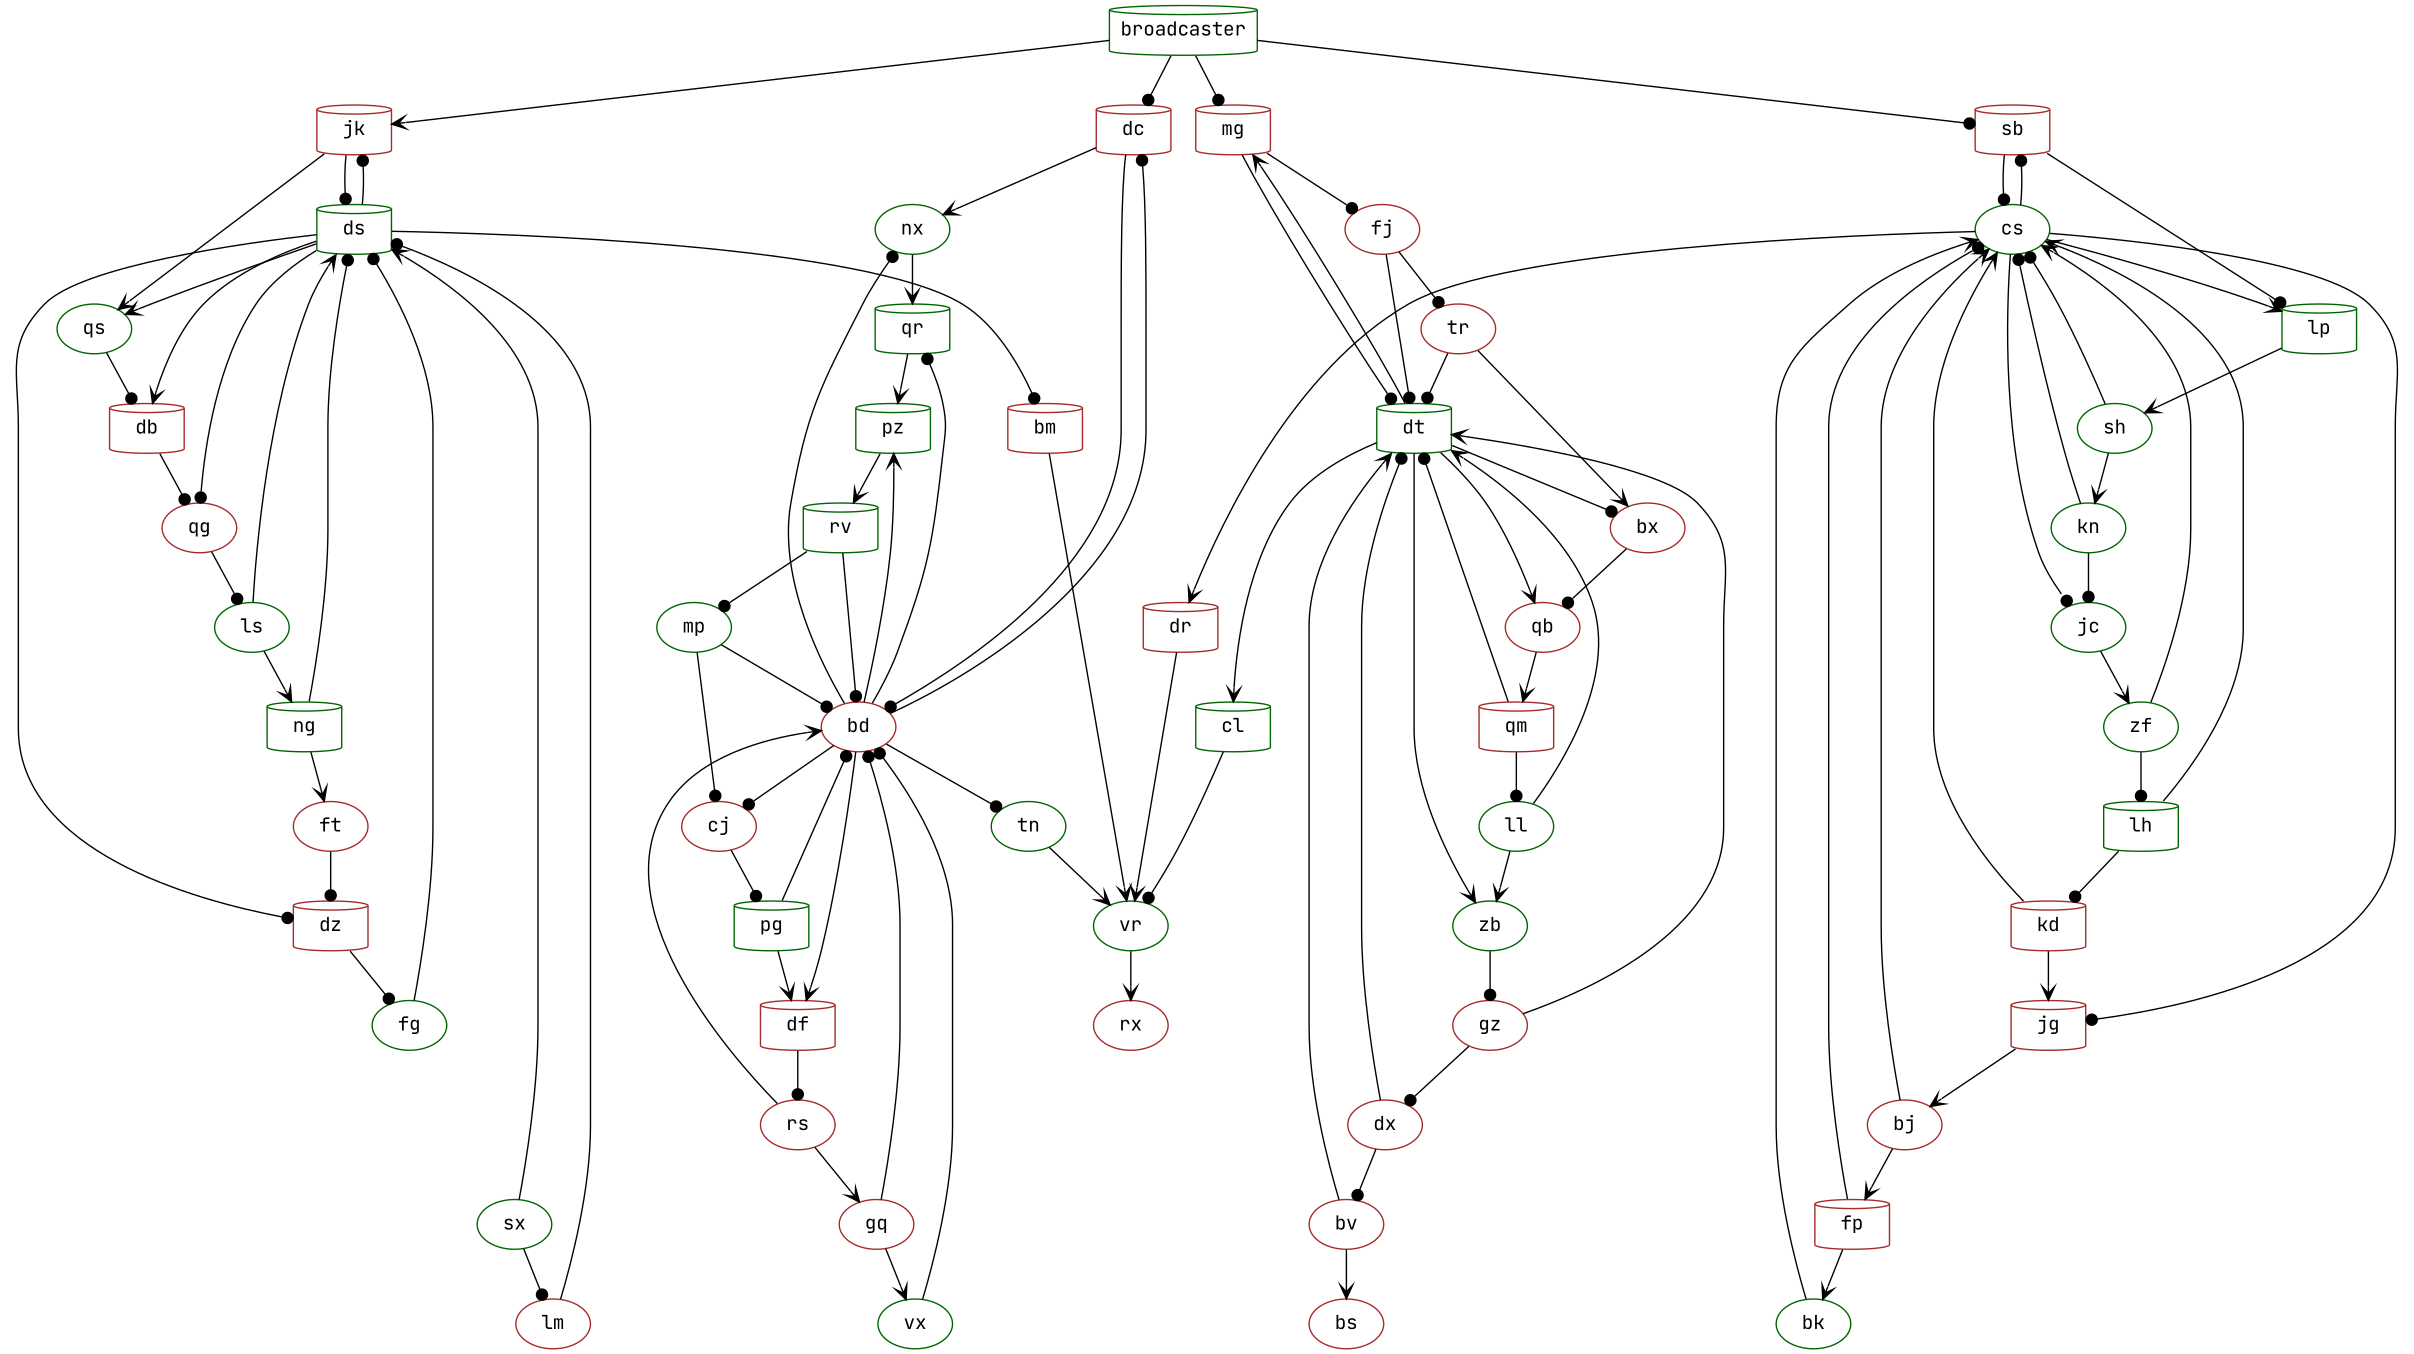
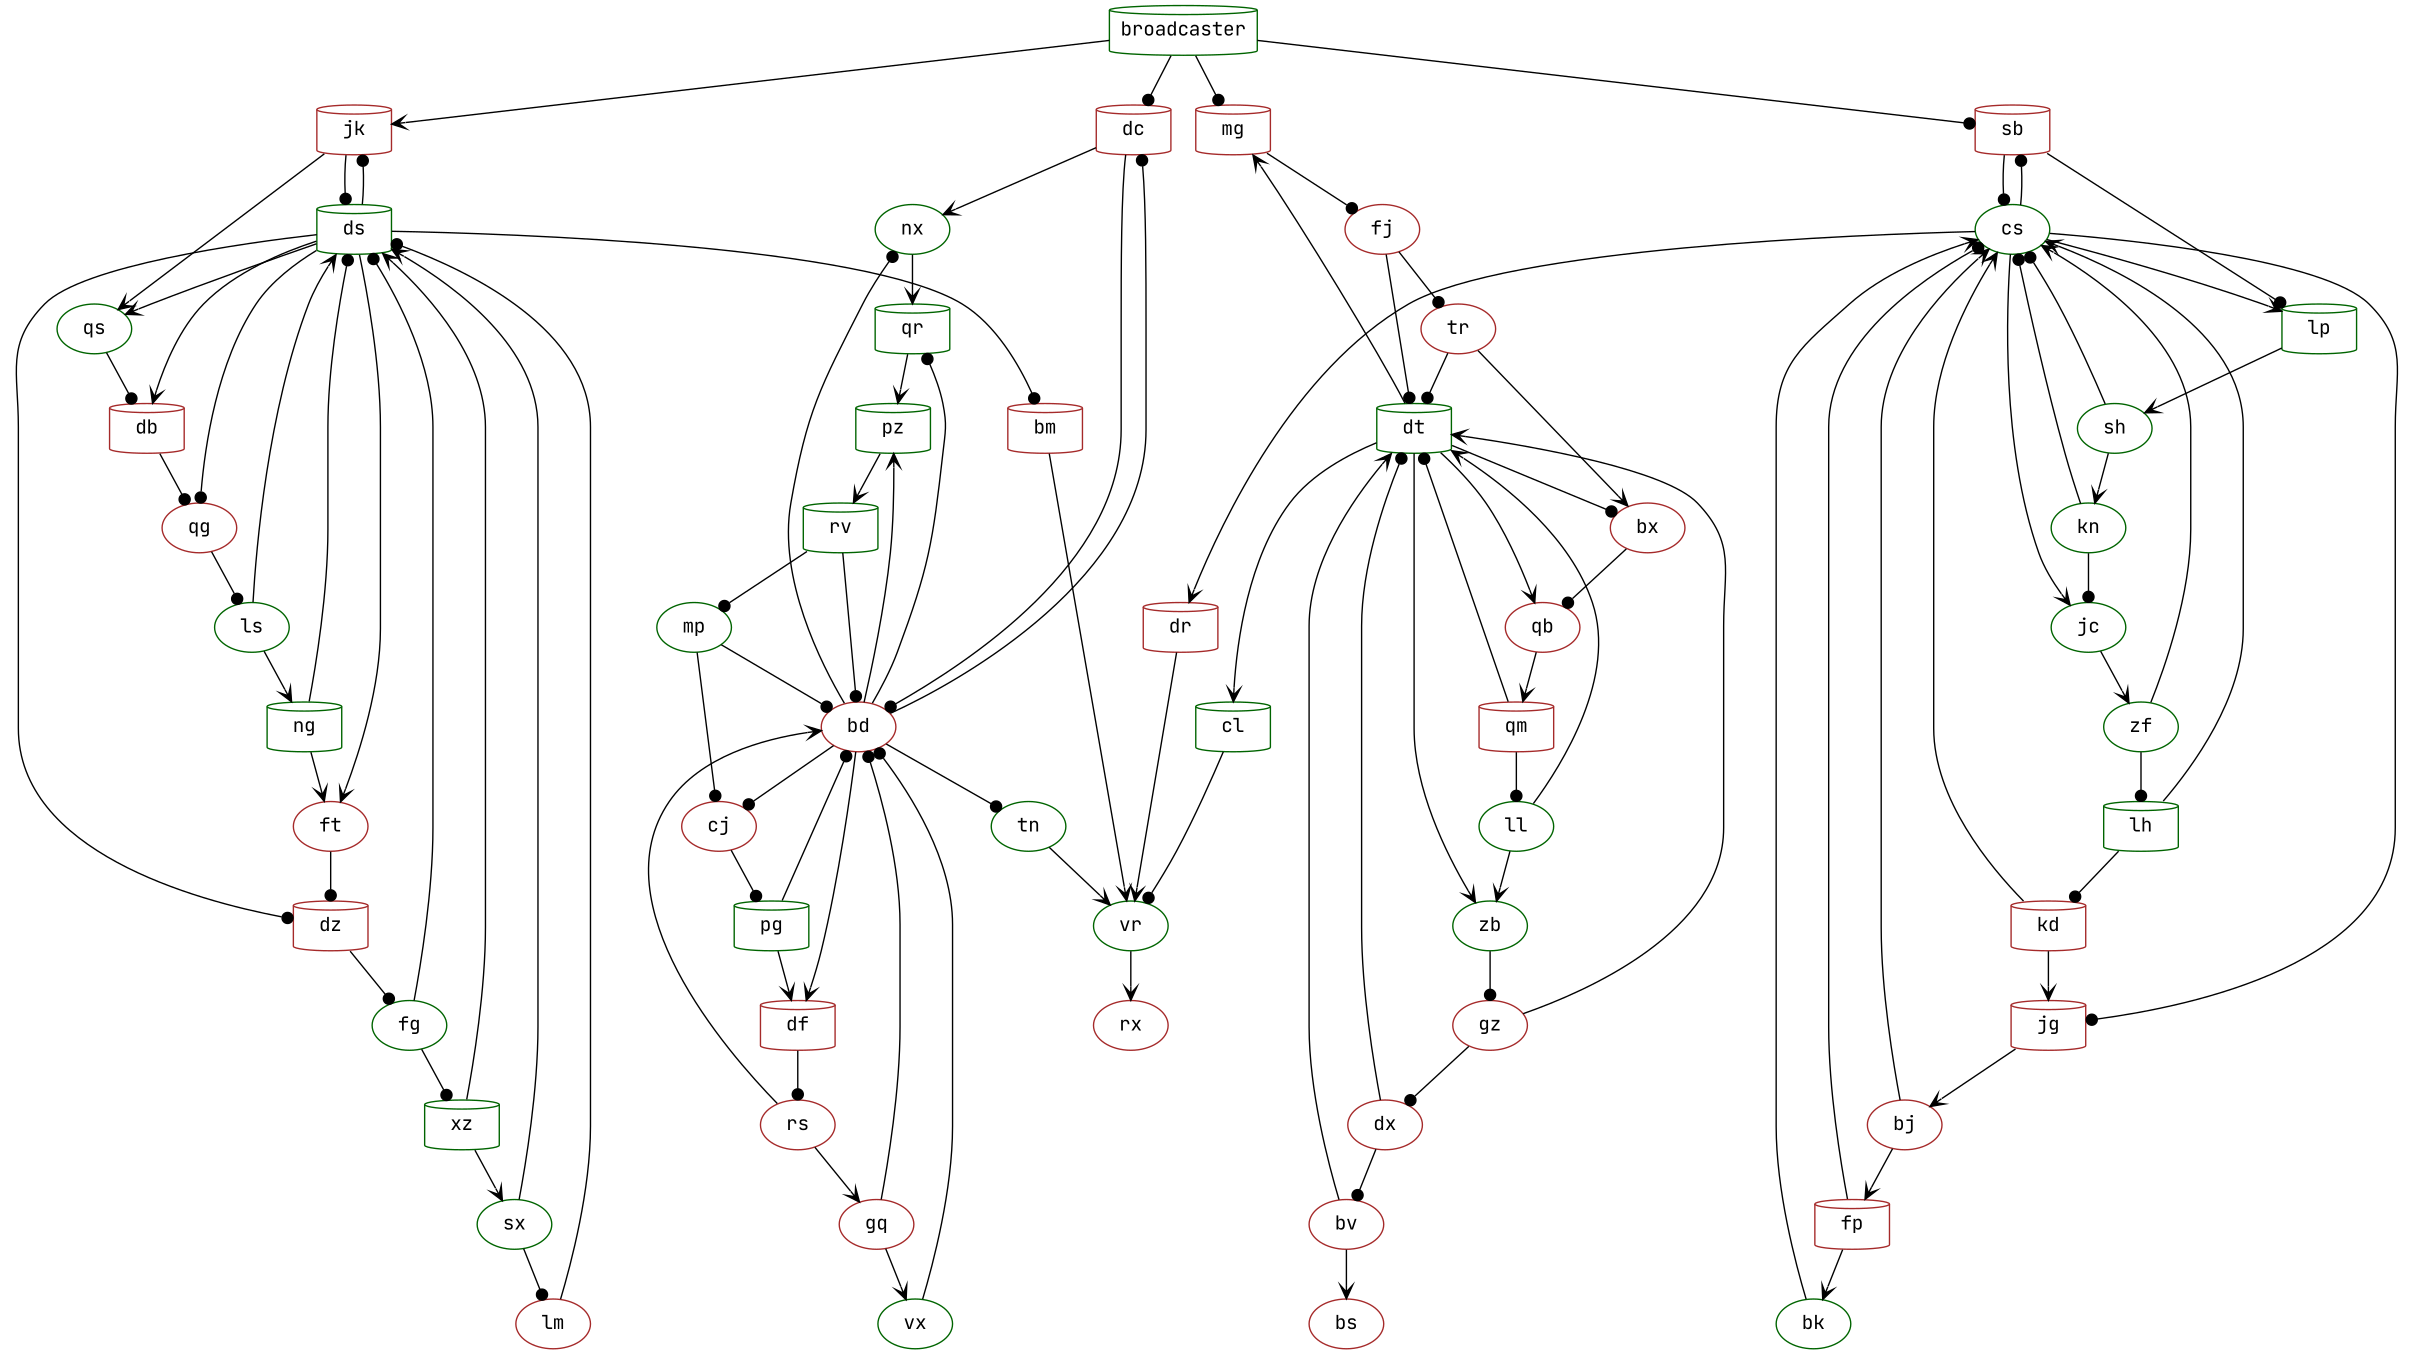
edge "mg" -> "dt": removed
edge "cs" -> "jc": arrowhead dot -> vee
edge "ds" -> "ft": added
node "xz": added
